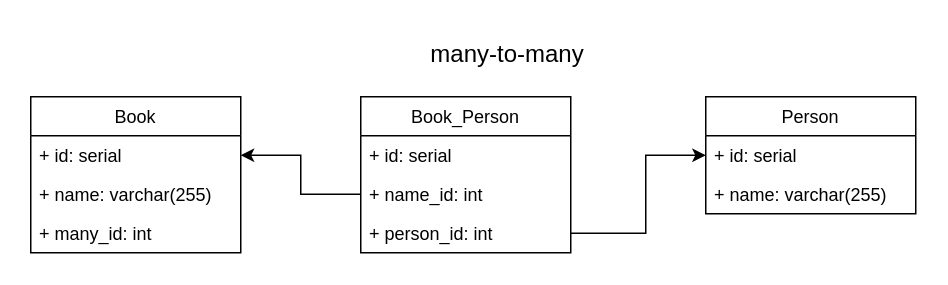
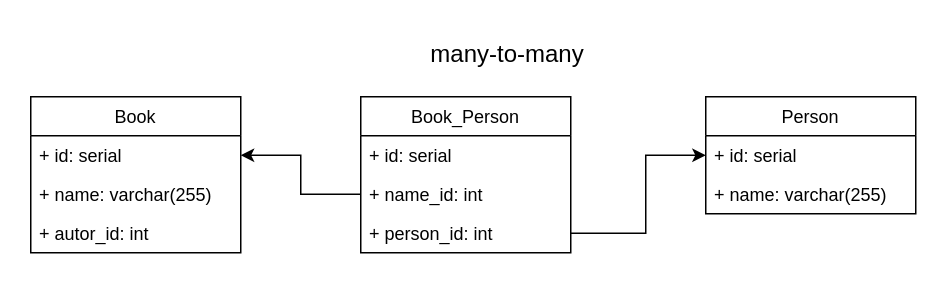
node "+ many_id: int": label "+ many_id: int" -> "+ autor_id: int"
